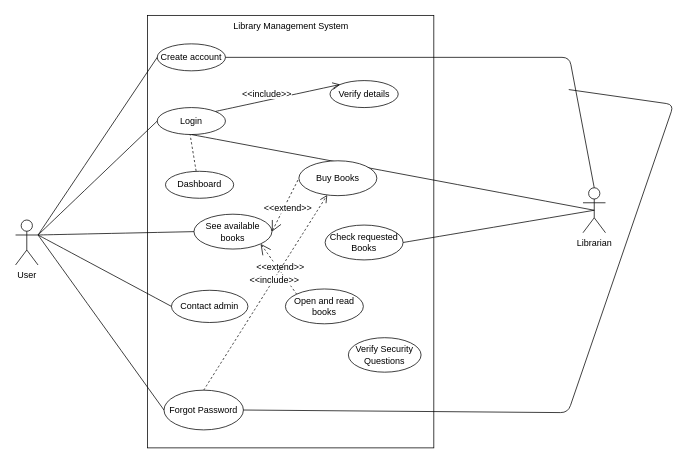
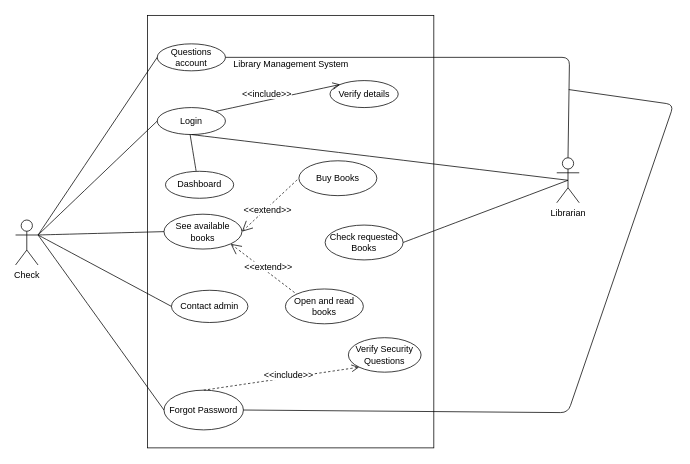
node "Library Management System": moved (291, 27) -> (291, 64)
node "Create account": label "Create account" -> "Questions account"
edge "Login" -- "Dashboard": style dashed -> solid
node "Librarian": moved (594, 210) -> (568, 180)
node "See available books": moved (233, 232) -> (203, 232)
node "User": label "User" -> "Check"
edge "Forgot Password" -> "Buy Books": now "Forgot Password" -> "Verify Security Questions"
